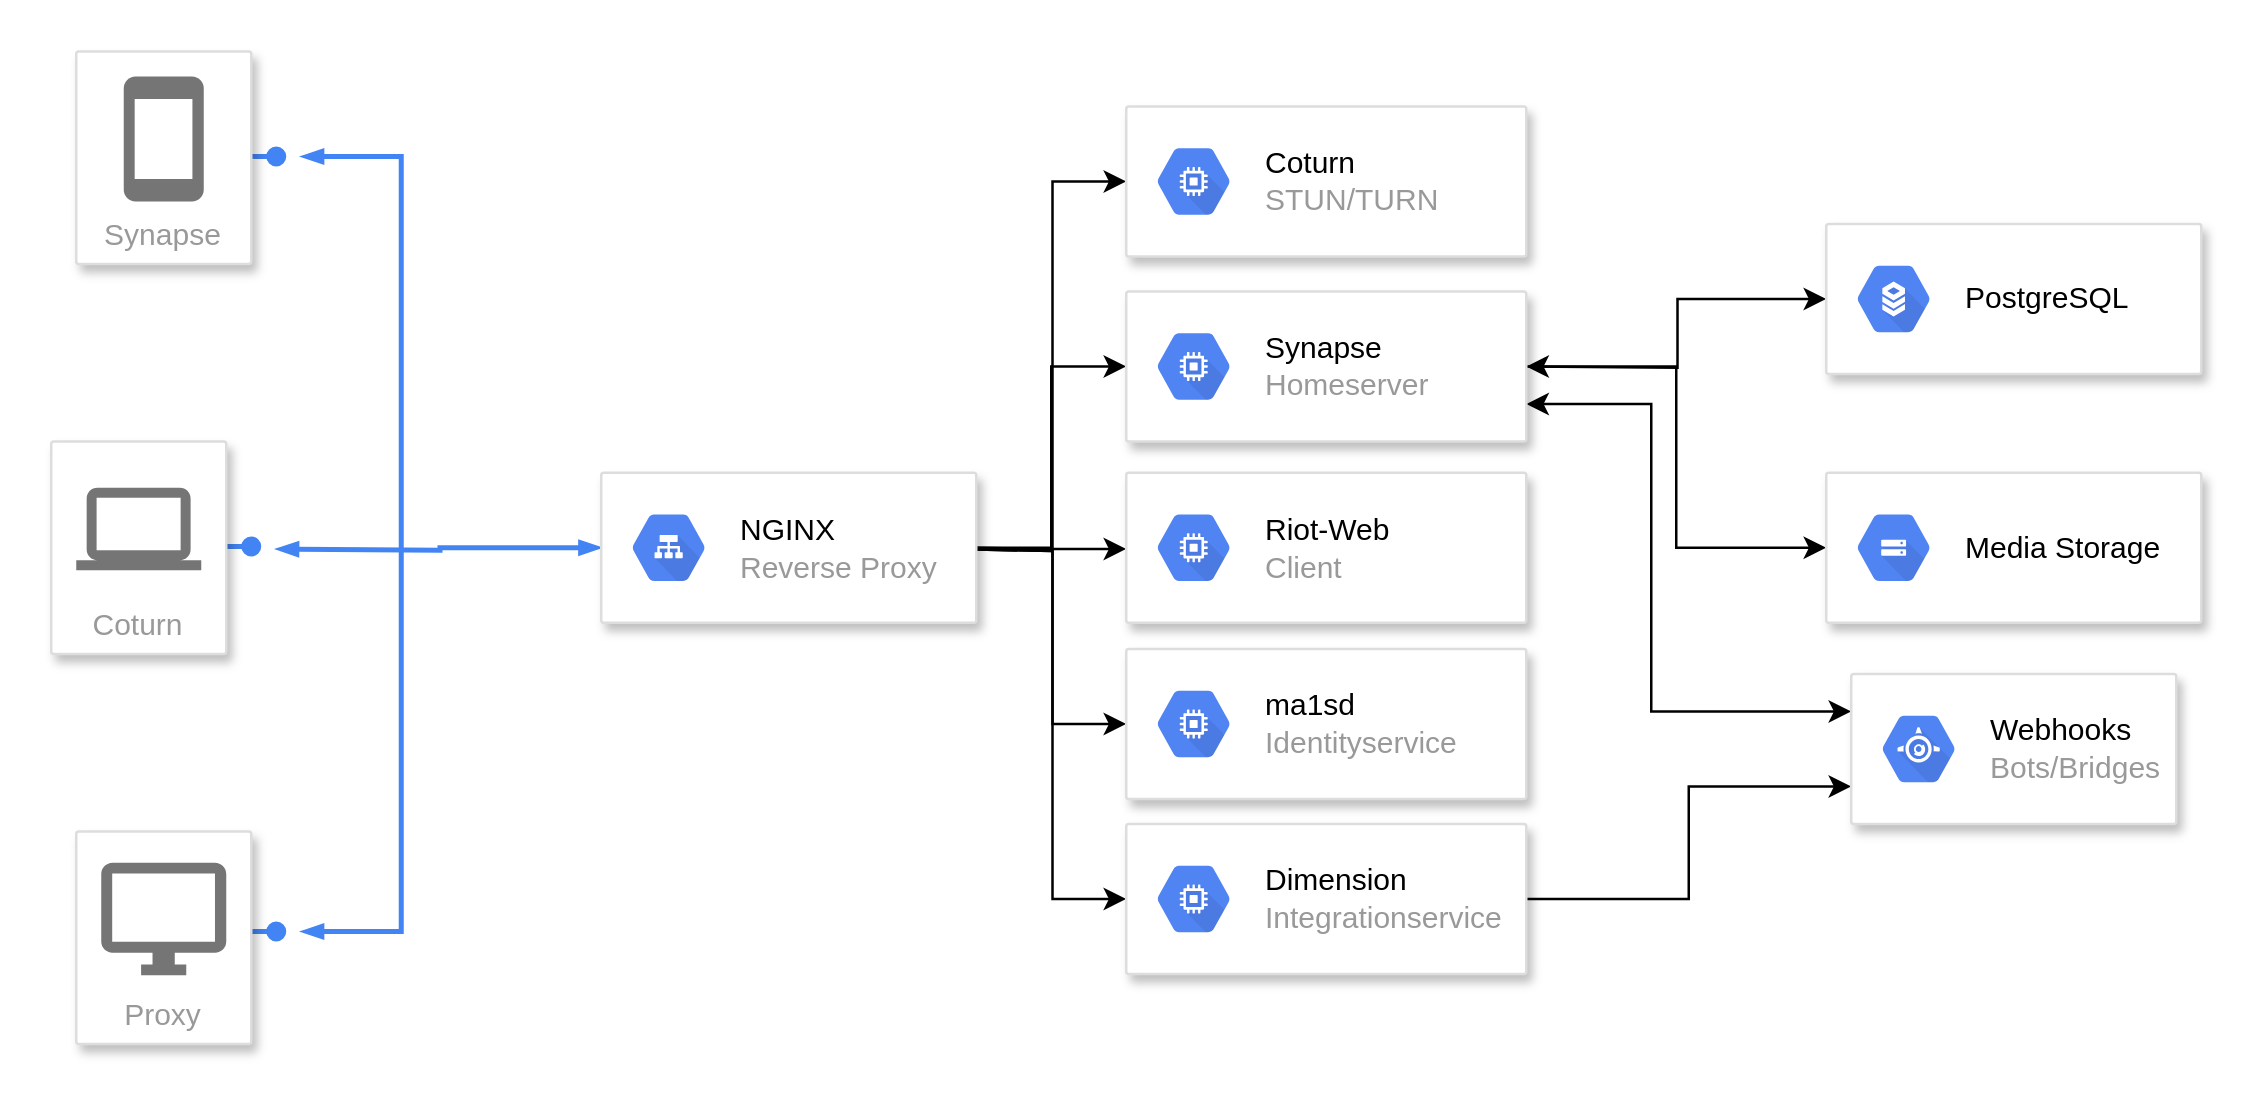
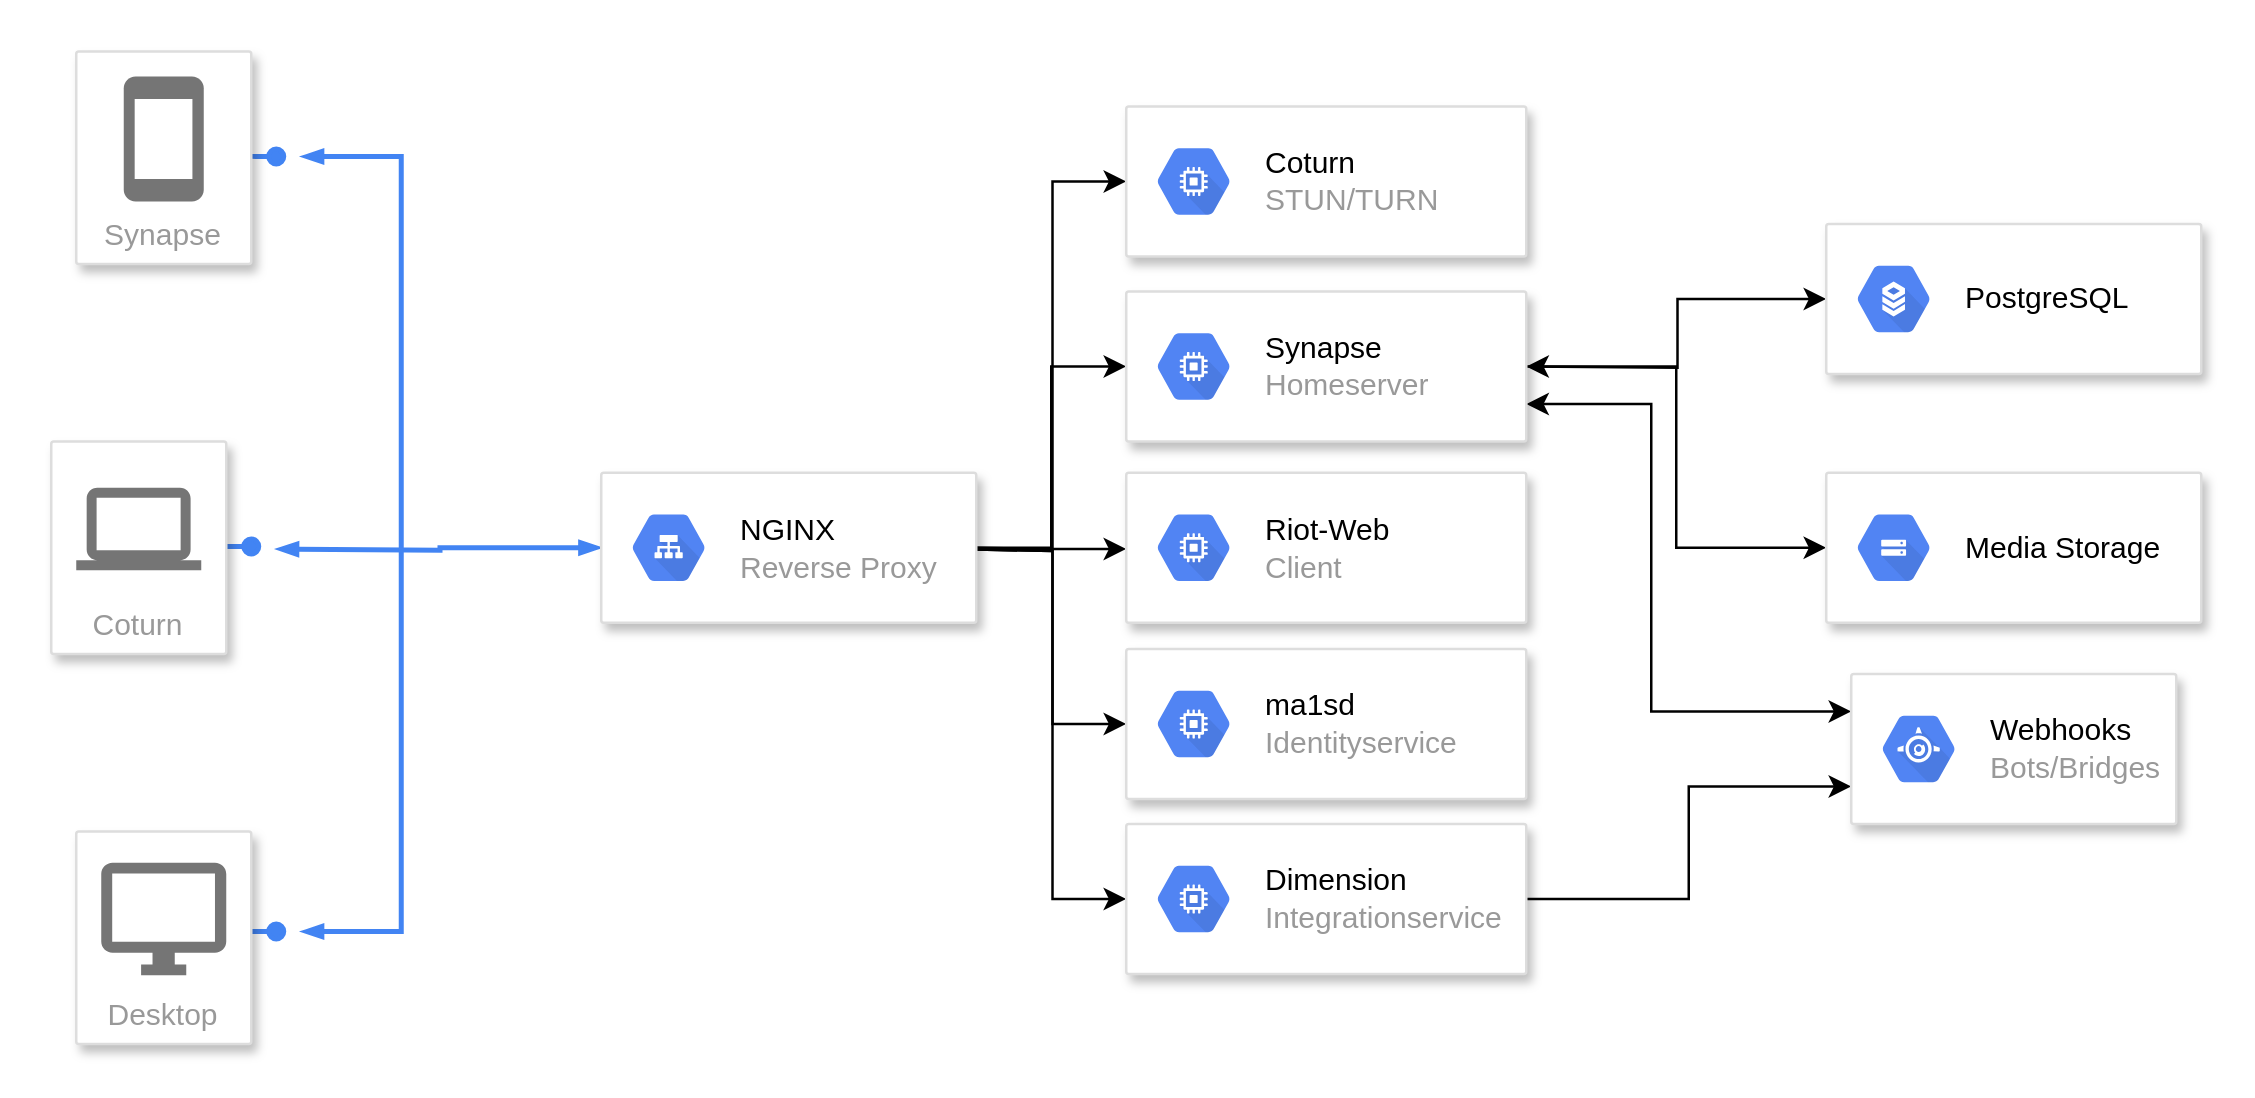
node "Proxy": label "Proxy" -> "Desktop"
